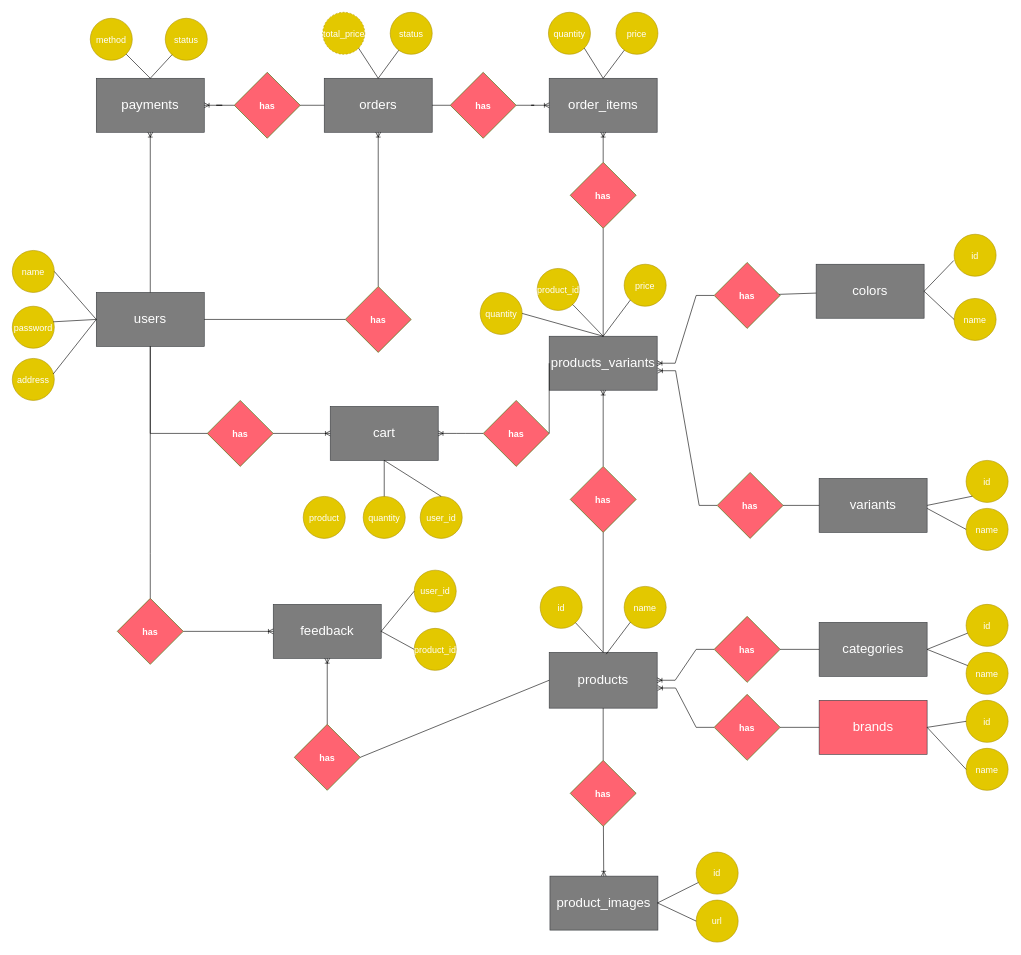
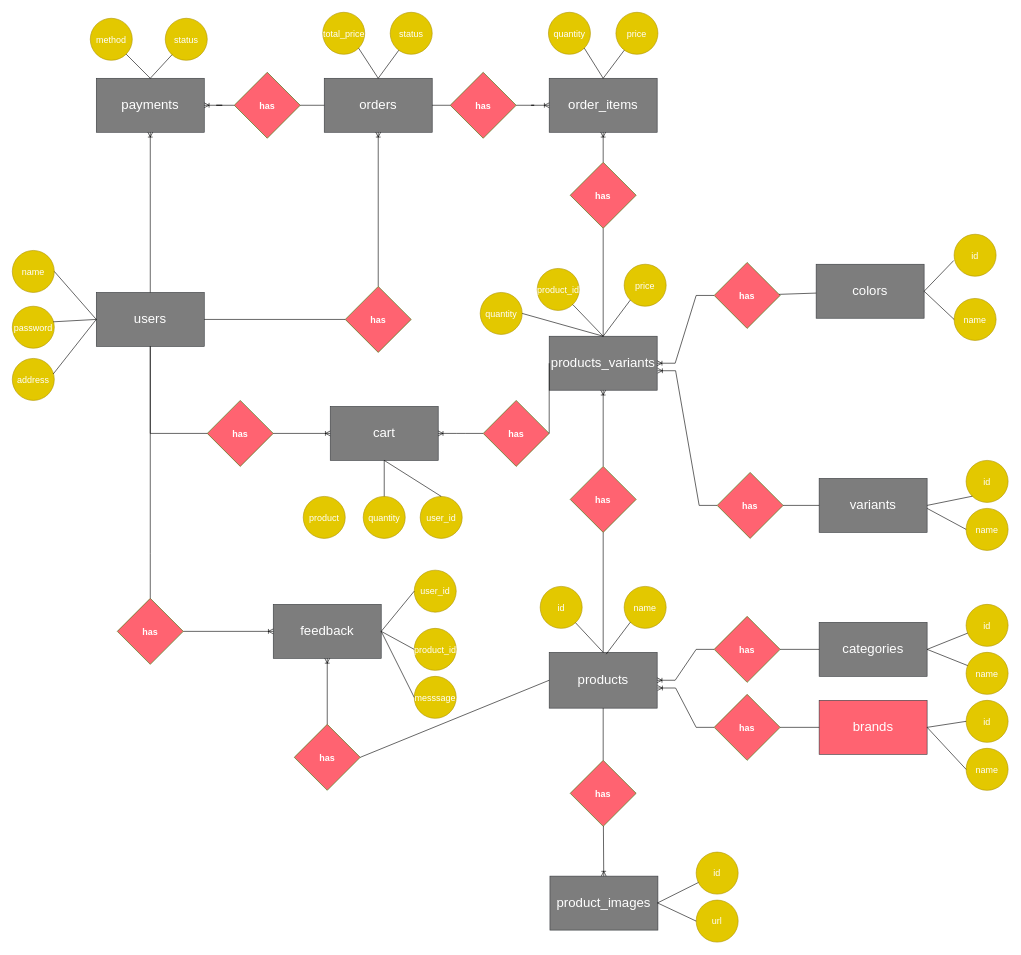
node "total_price": style dashed -> solid
edge "feedback" -- "messsage": added
node "messsage": added
